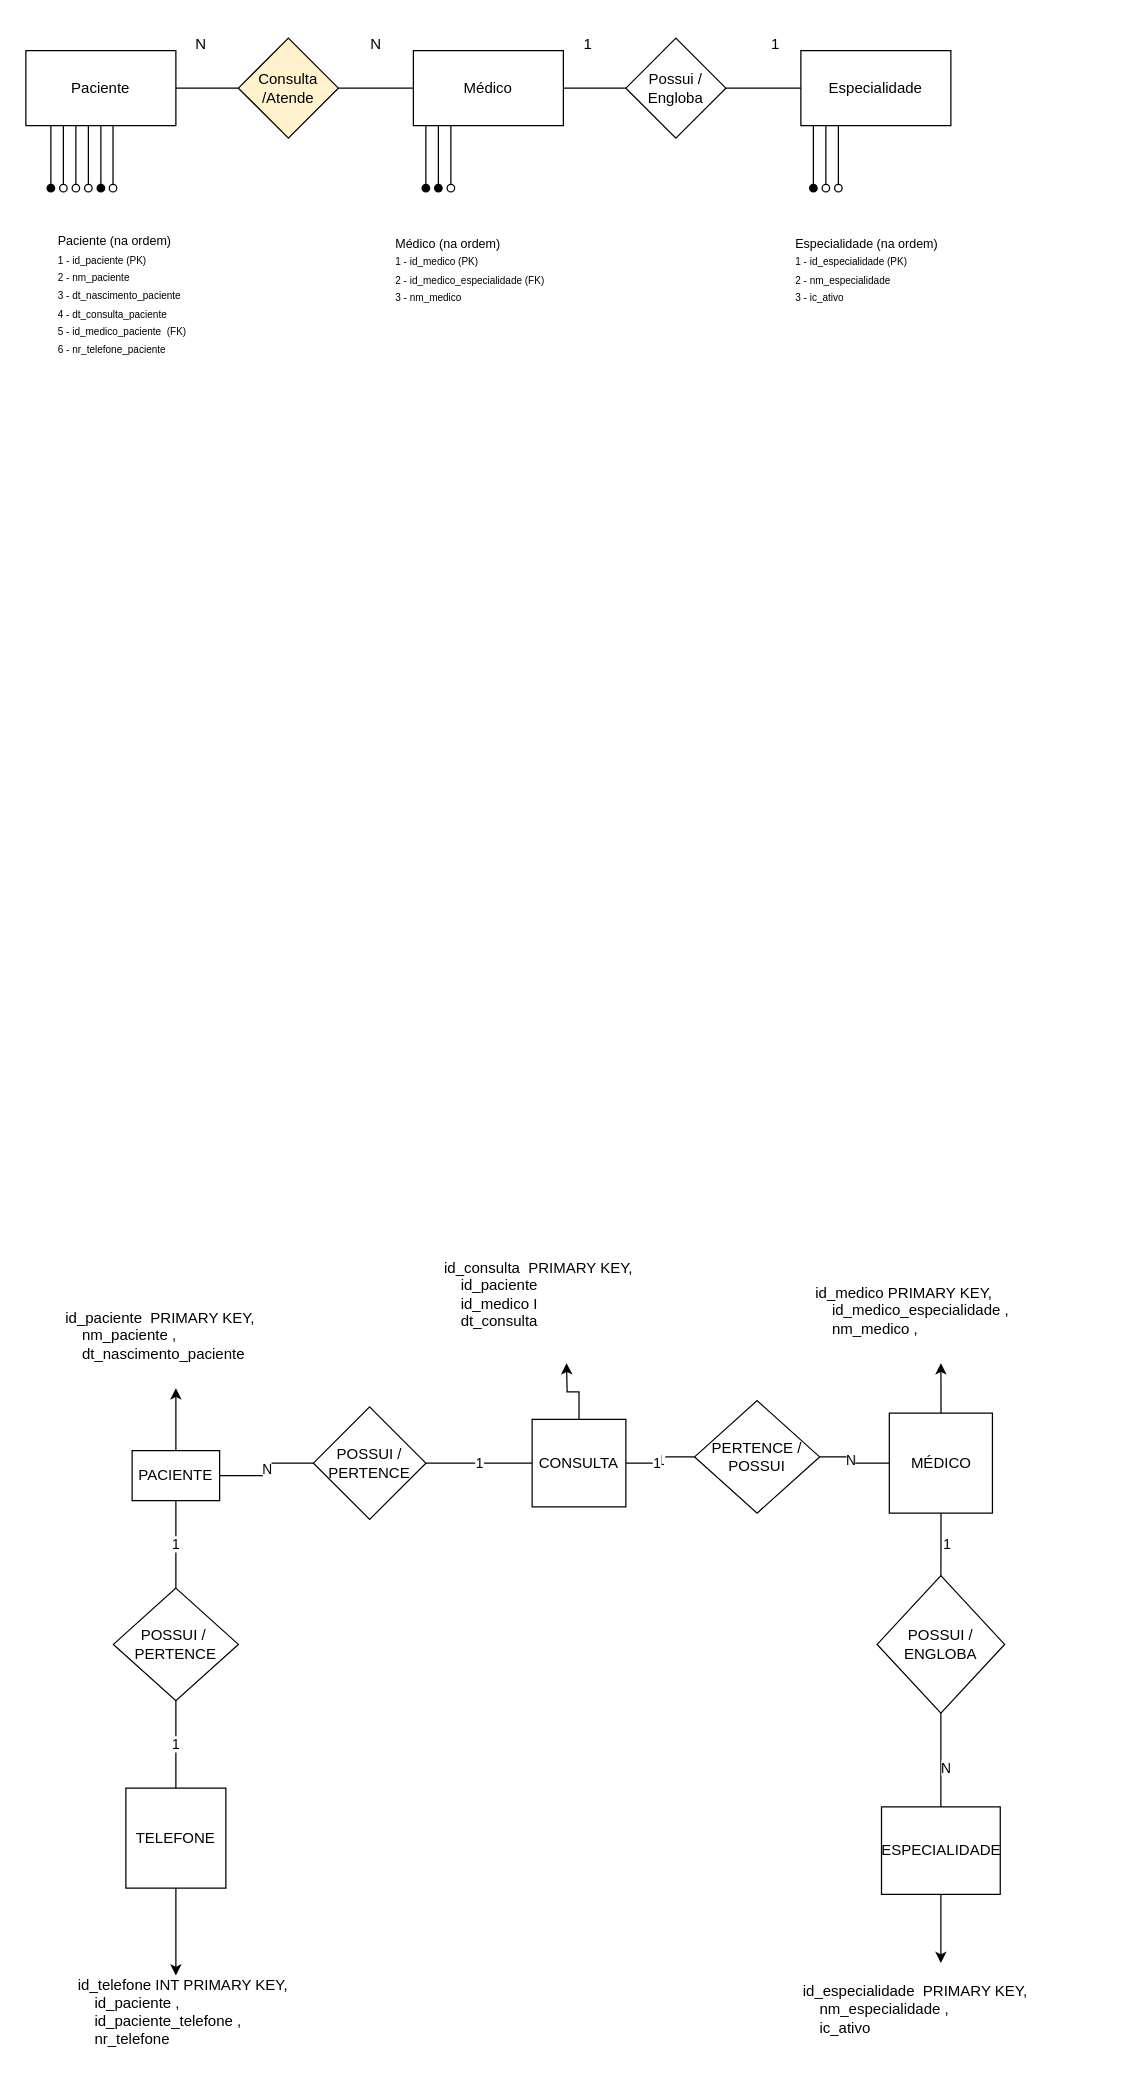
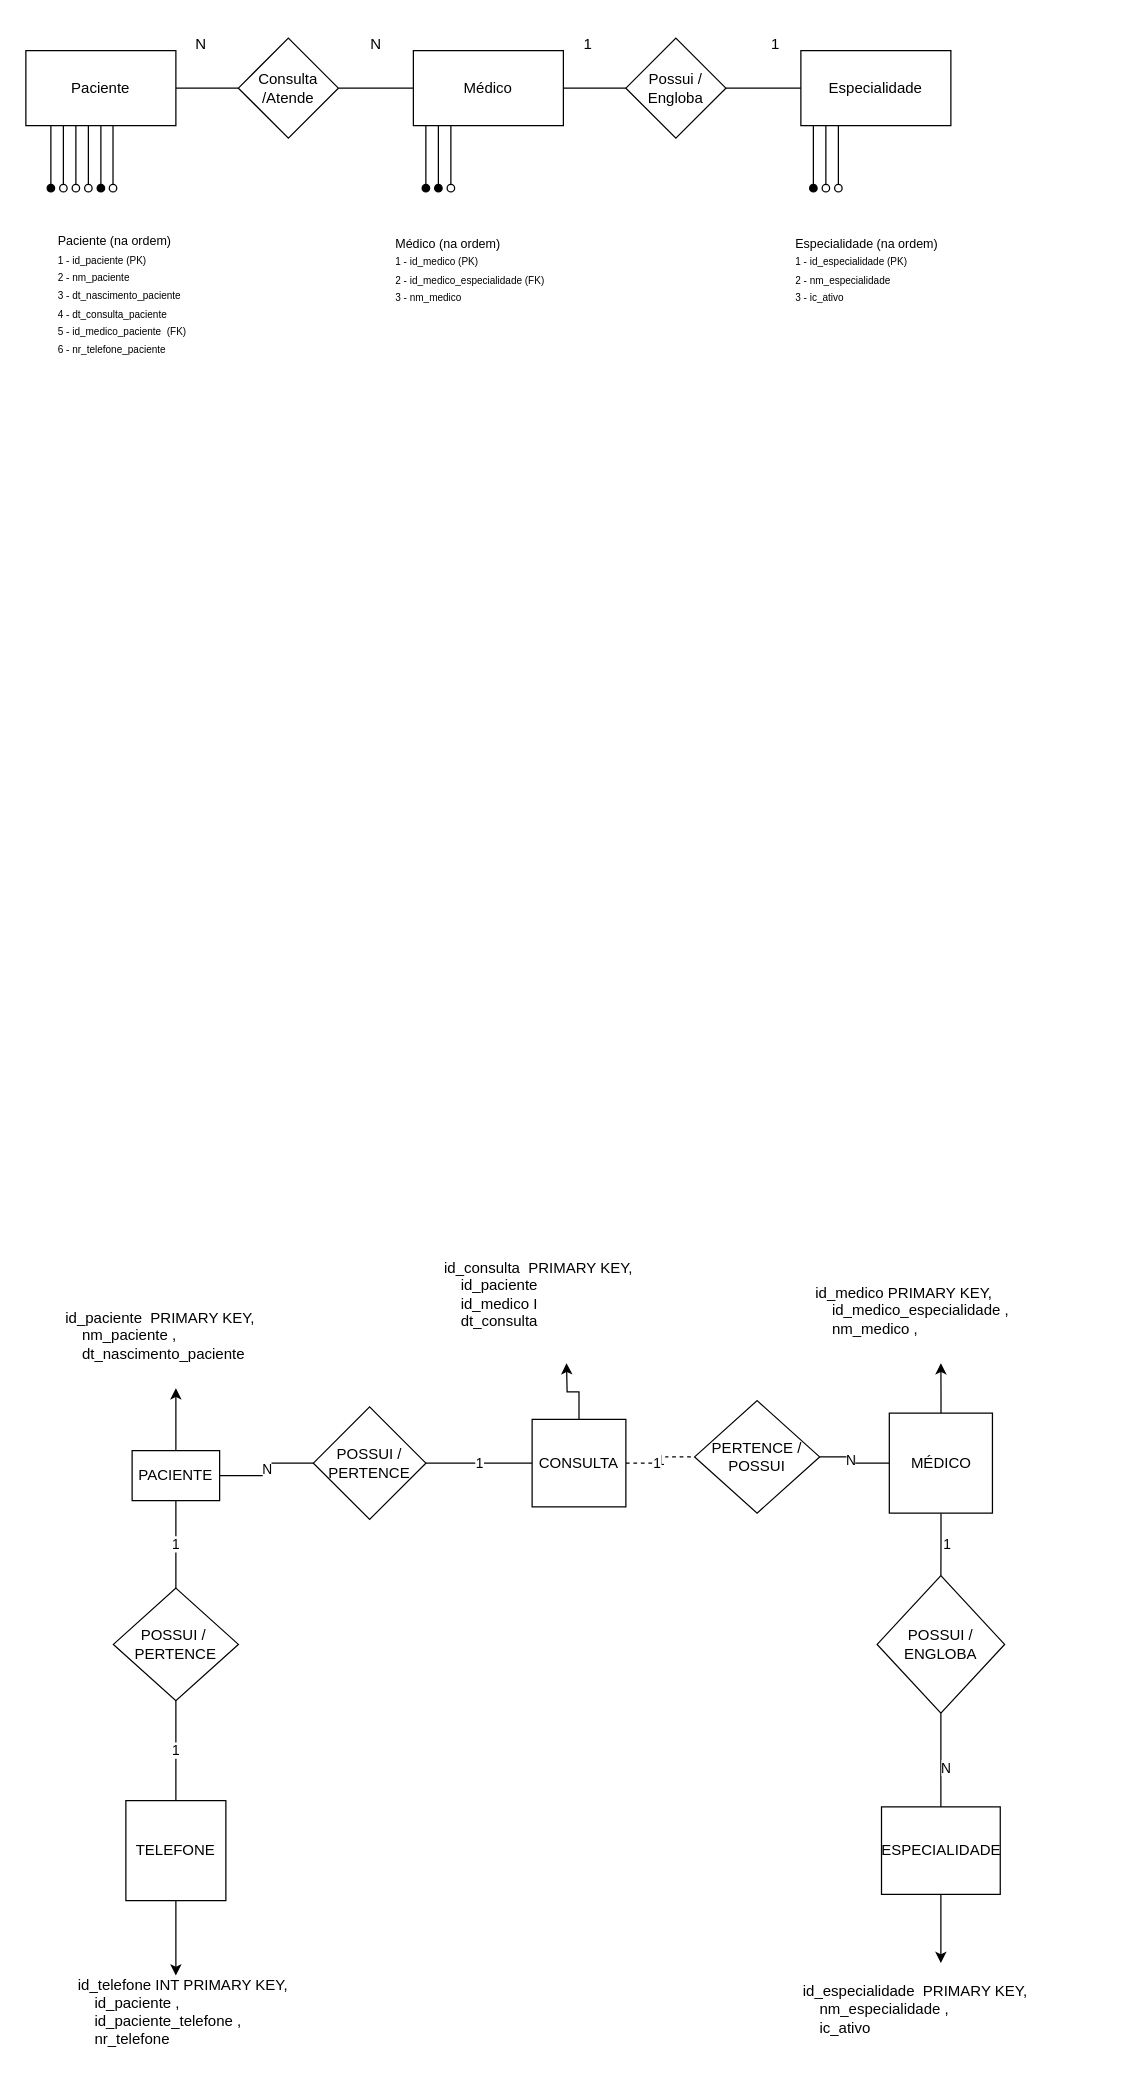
node "Consulta /Atende": fillcolor #fff2cc -> #ffffff
edge "PERTENCE / POSSUI" -- "CONSULTA": style solid -> dashed
node "TELEFONE": moved (176, 1838) -> (176, 1851)
